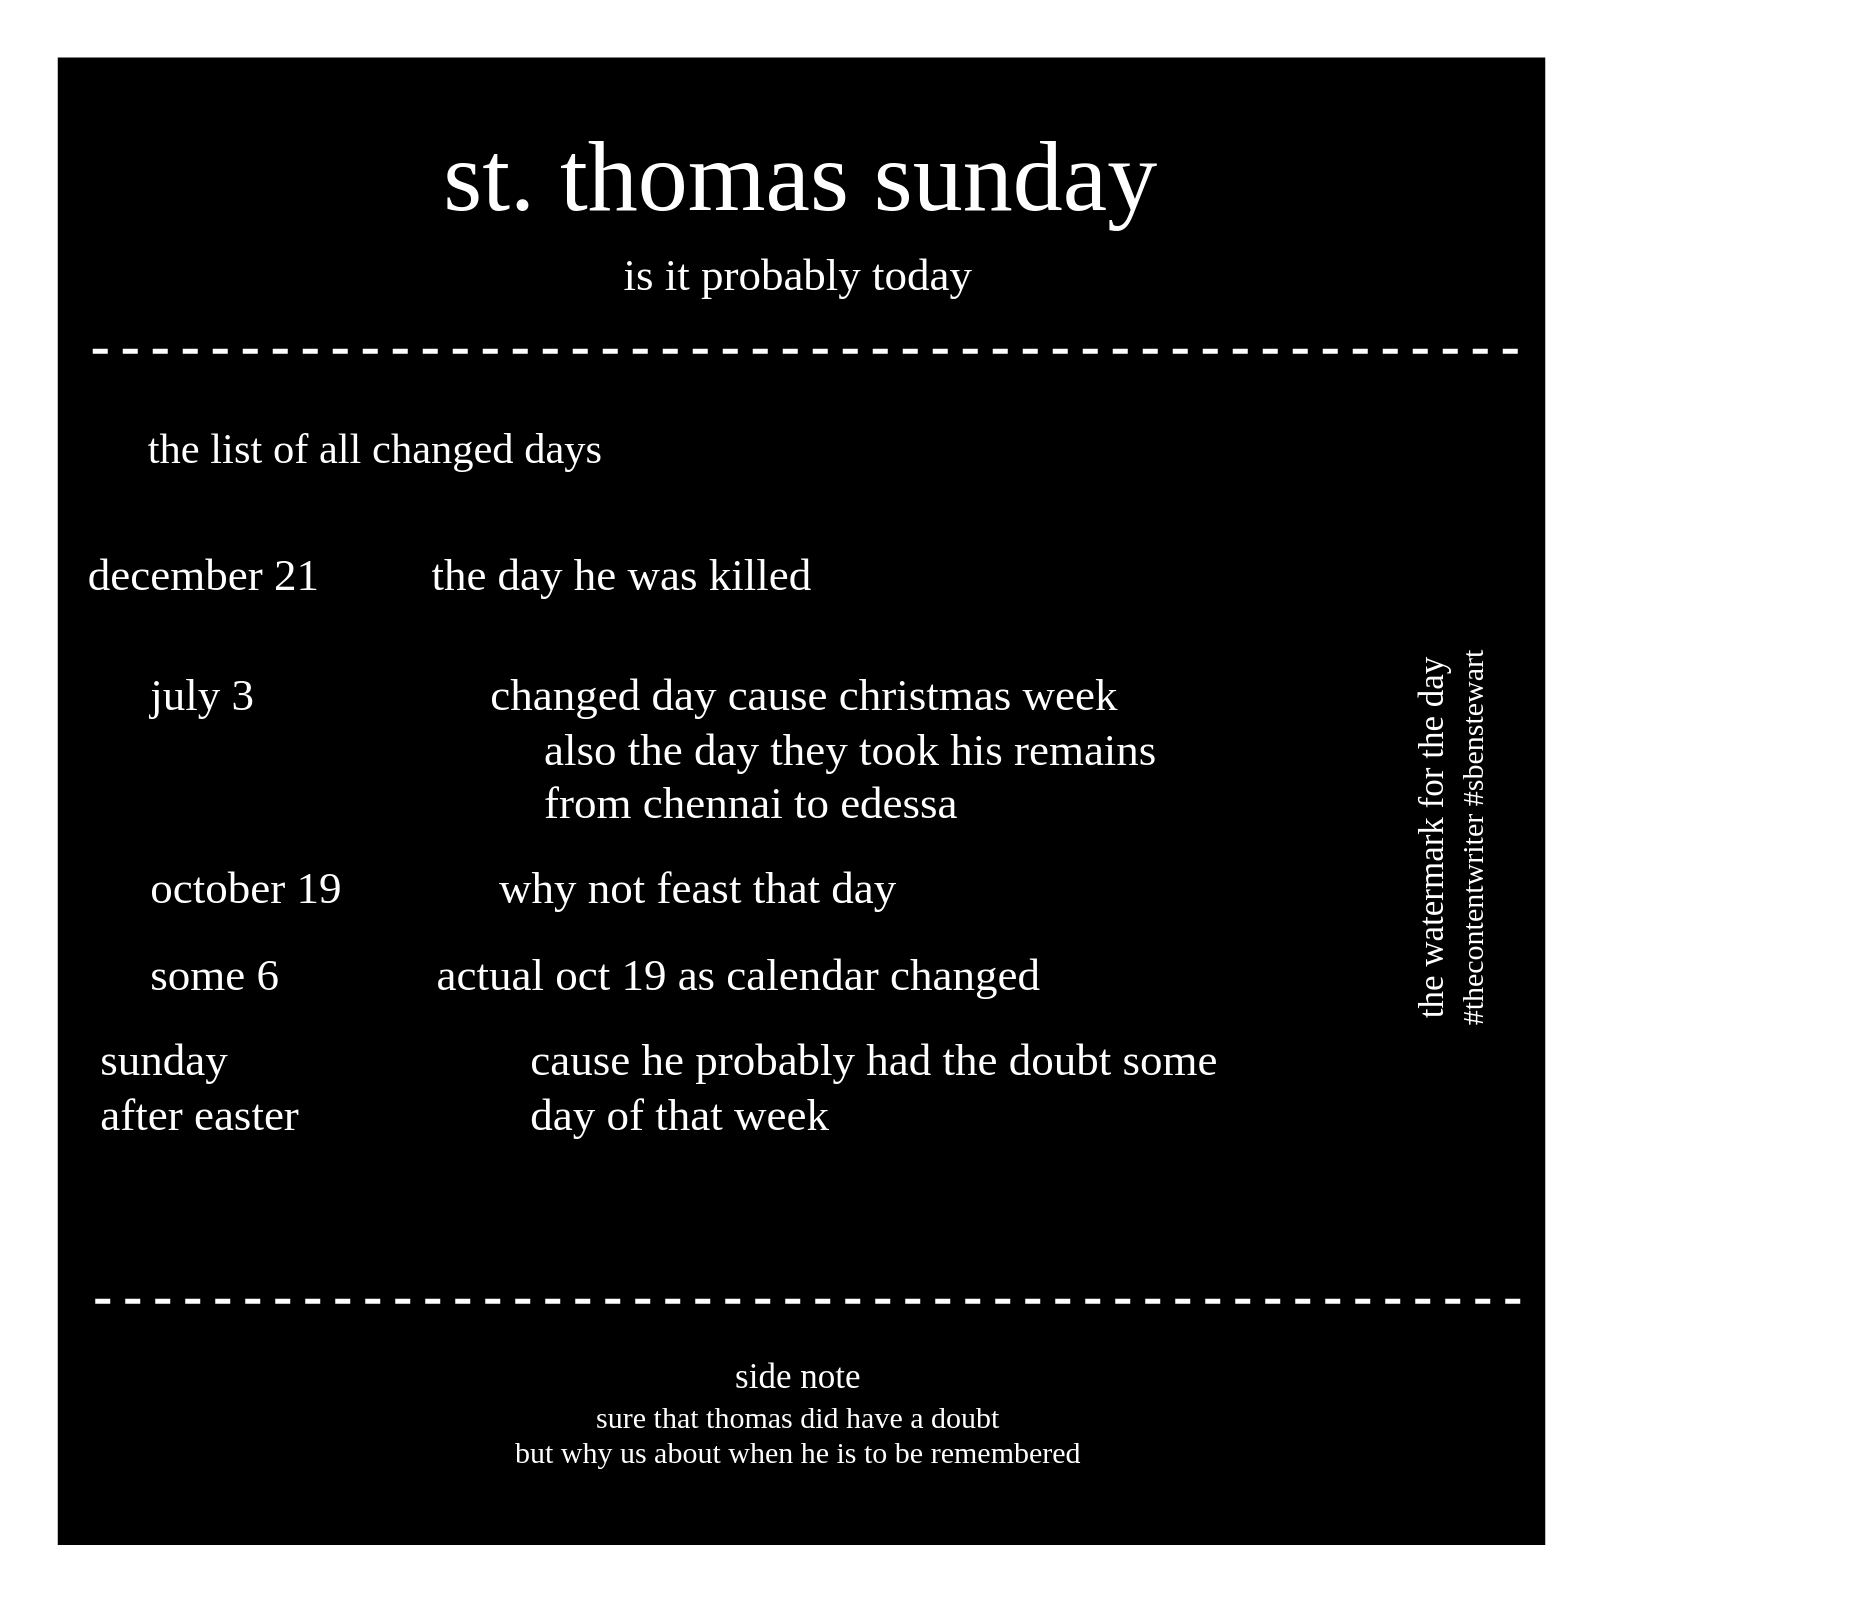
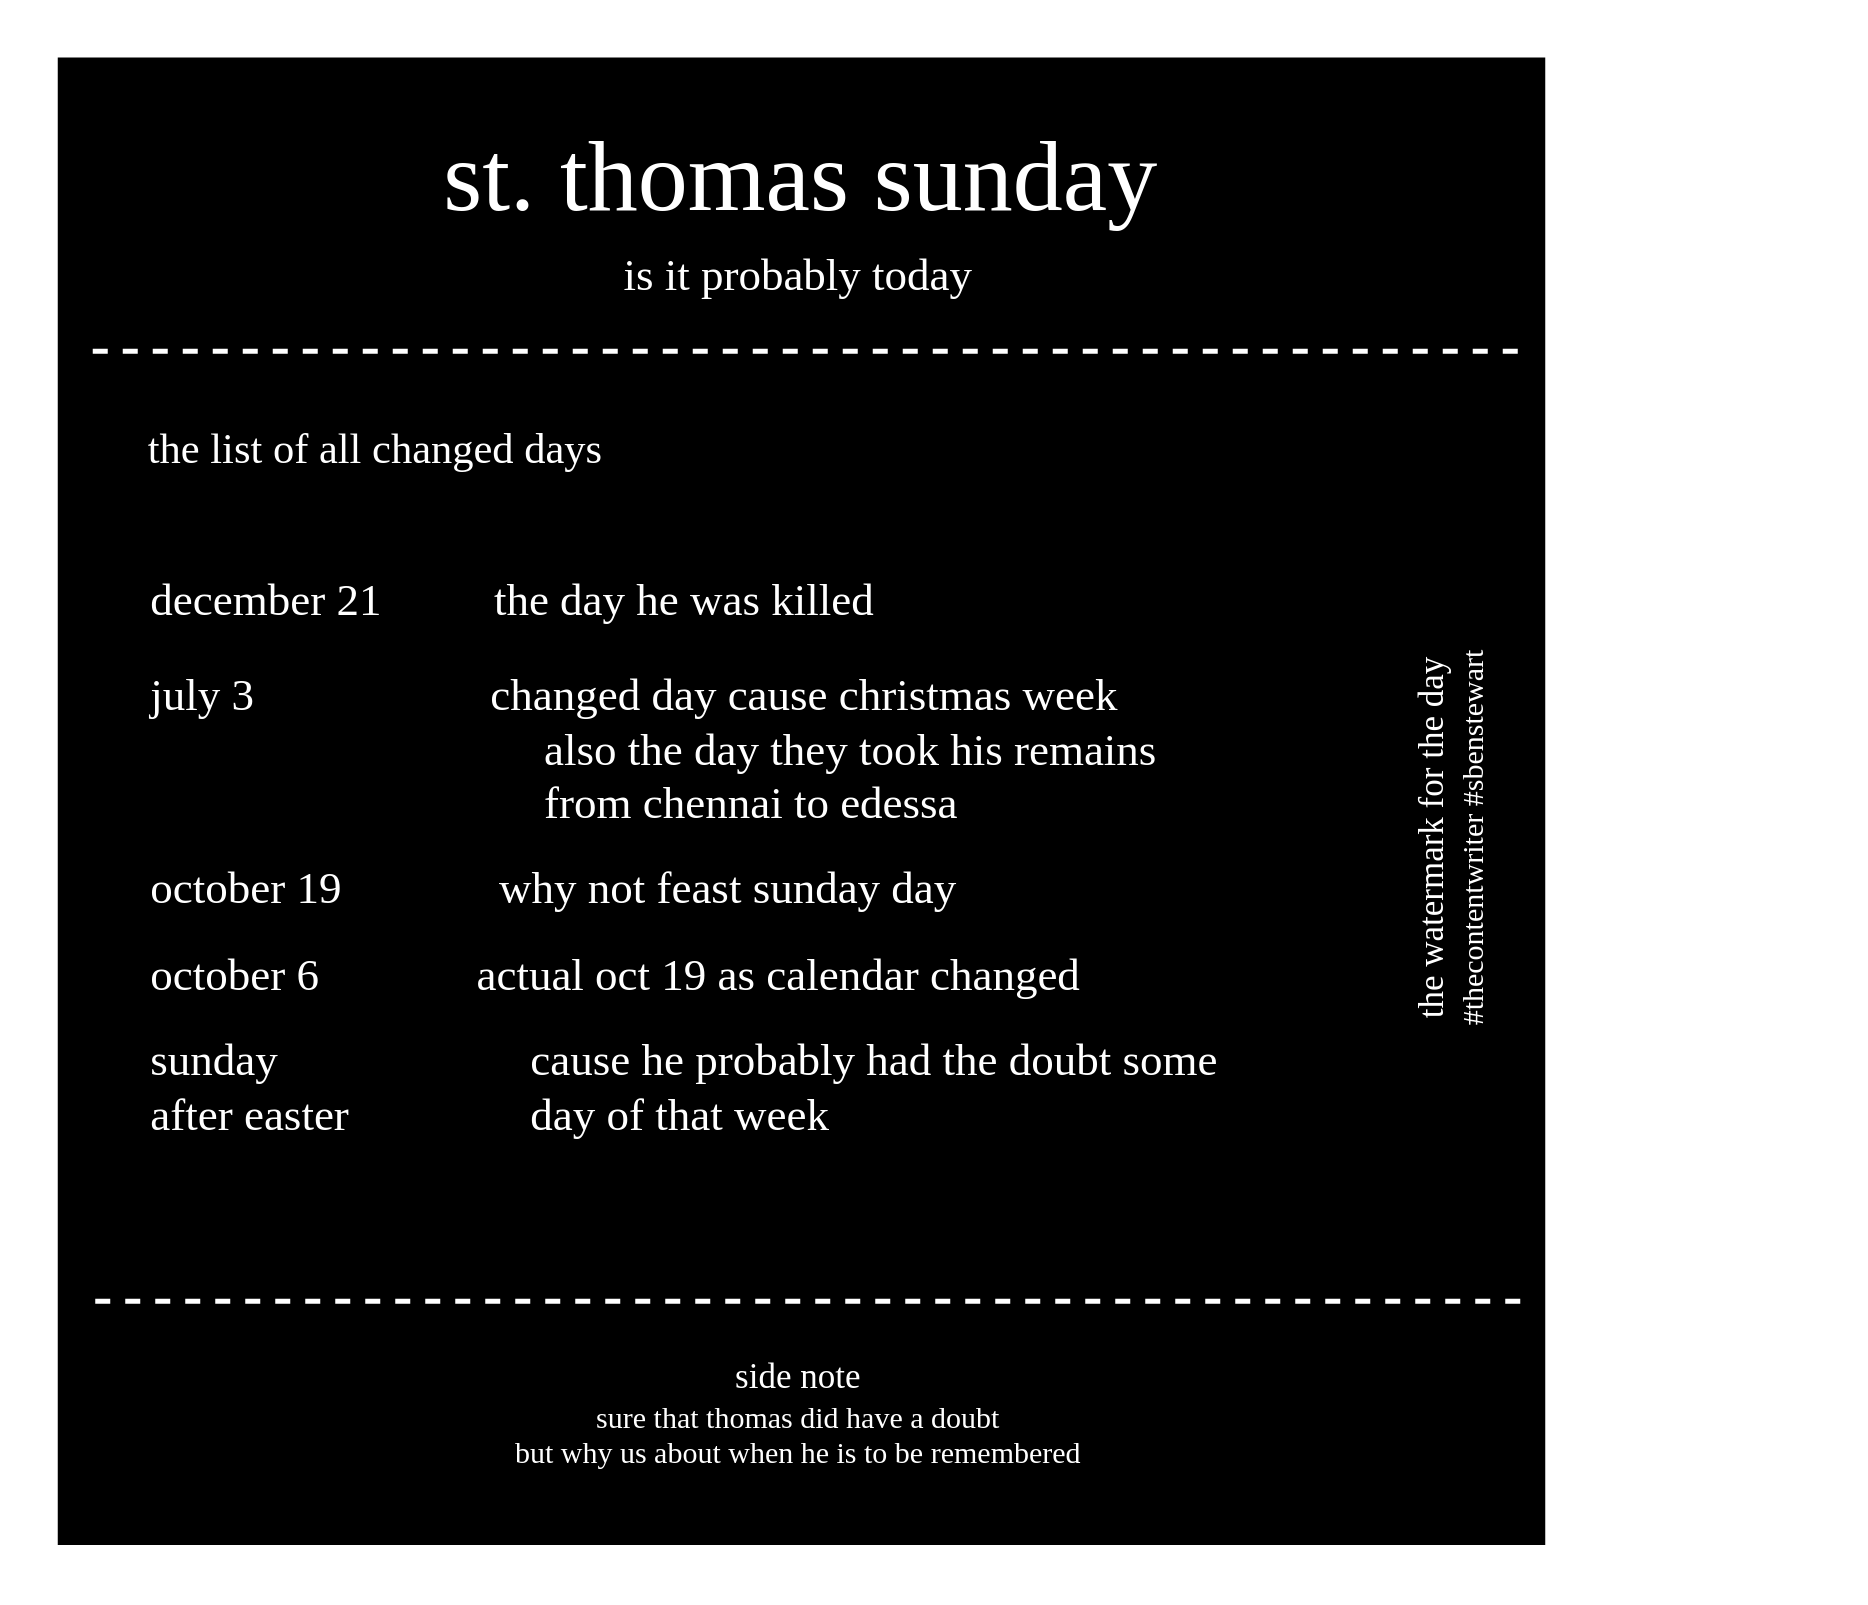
node "december 21 the day he was killed": moved (684, 576) -> (746, 601)
node "october 19 why not feast that day": label "october 19 why not feast that day" -> "october 19 why not feast sunday day"
node "some 6 actual oct 19 as calendar changed": label "some 6 actual oct 19 as calendar changed" -> "october 6 actual oct 19 as calendar changed"
node "sunday after easter": moved (261, 1089) -> (311, 1089)
